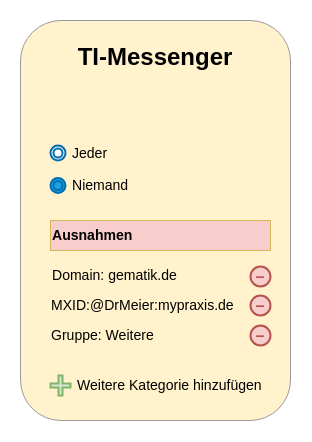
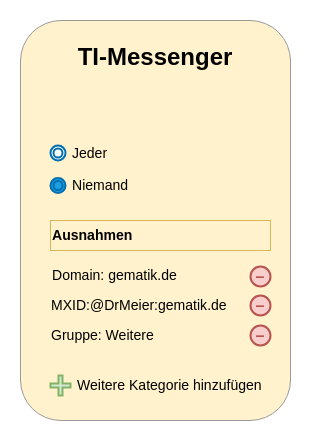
node "Ausnahmen": fillcolor #f8cecc -> #fff2cc
node "MXID:@DrMeier:mypraxis.de": label "MXID:@DrMeier:mypraxis.de" -> "MXID:@DrMeier:gematik.de"
